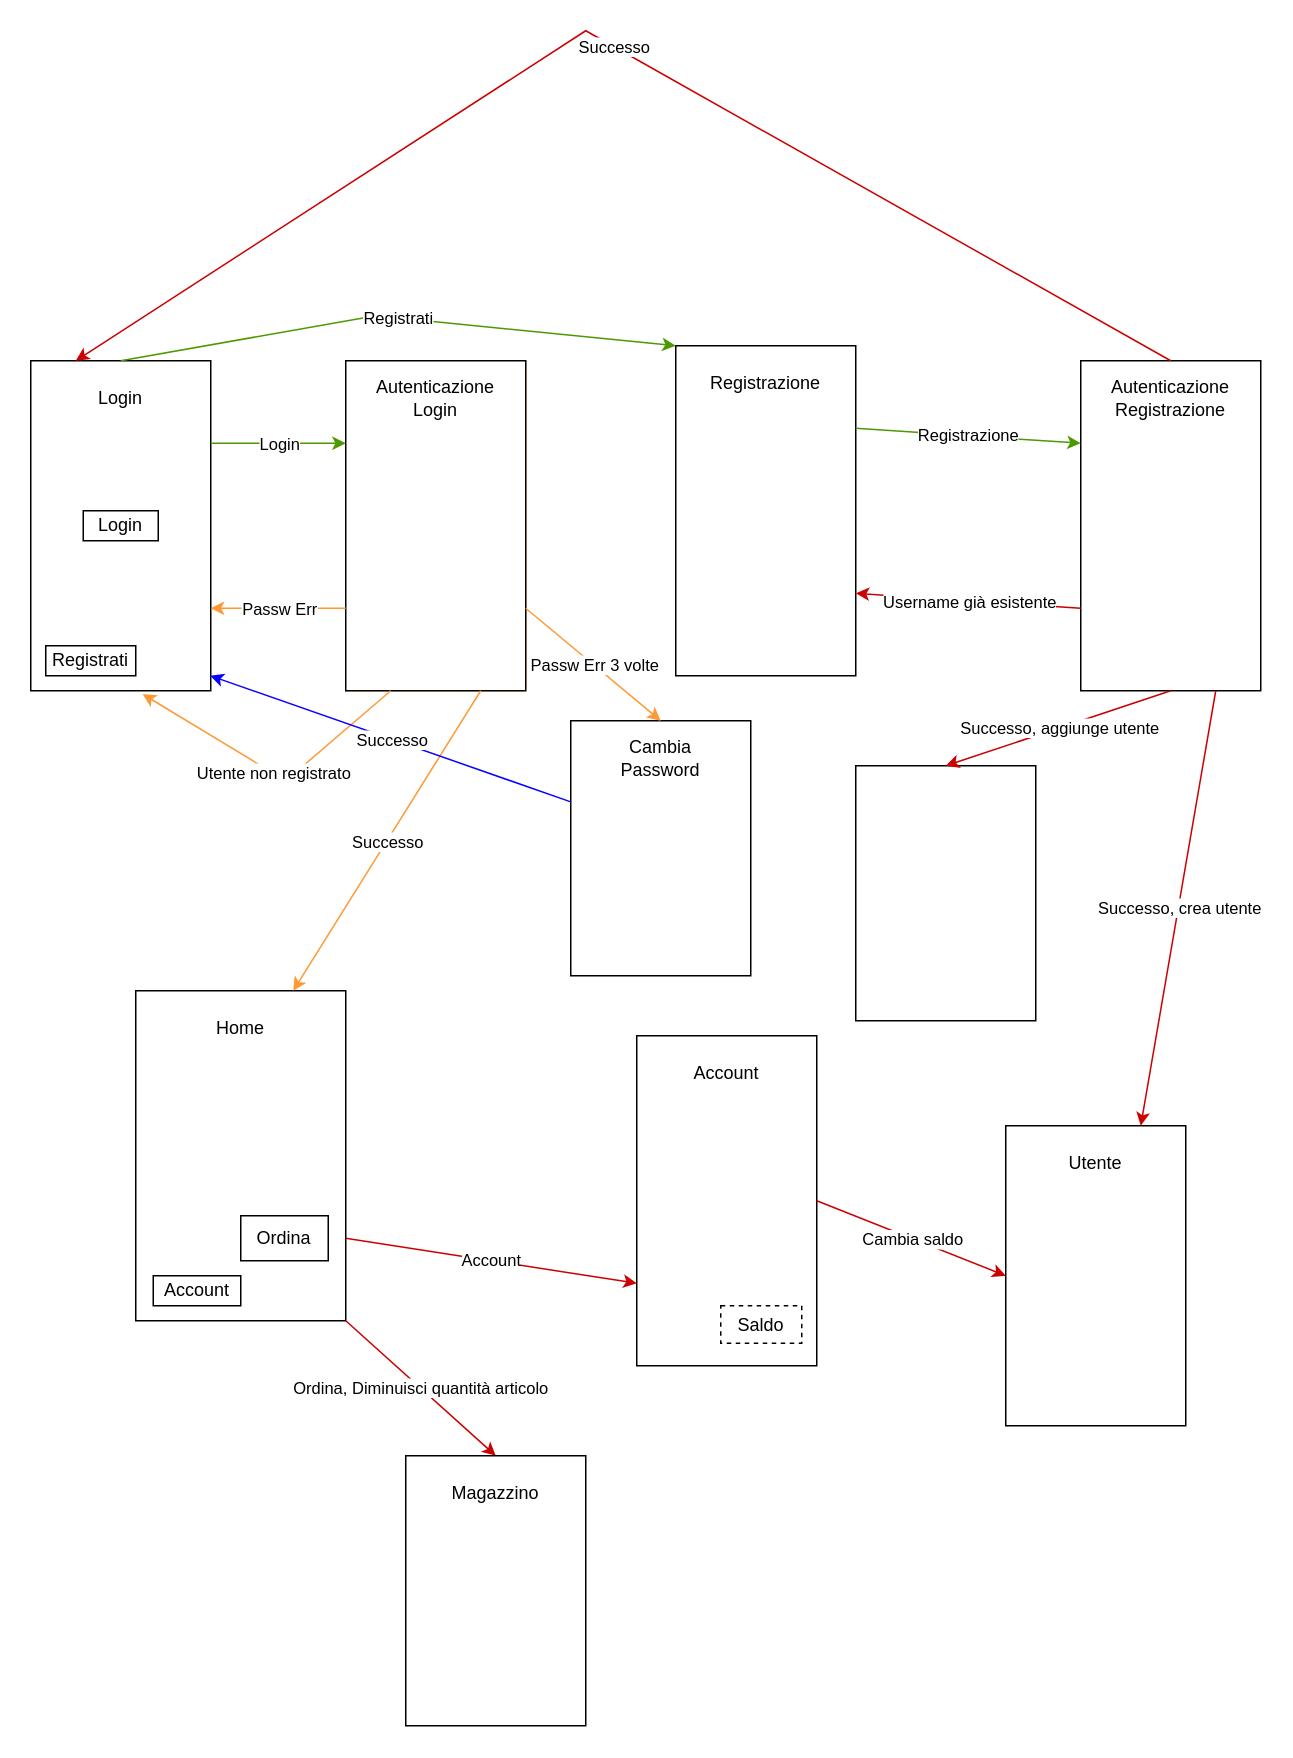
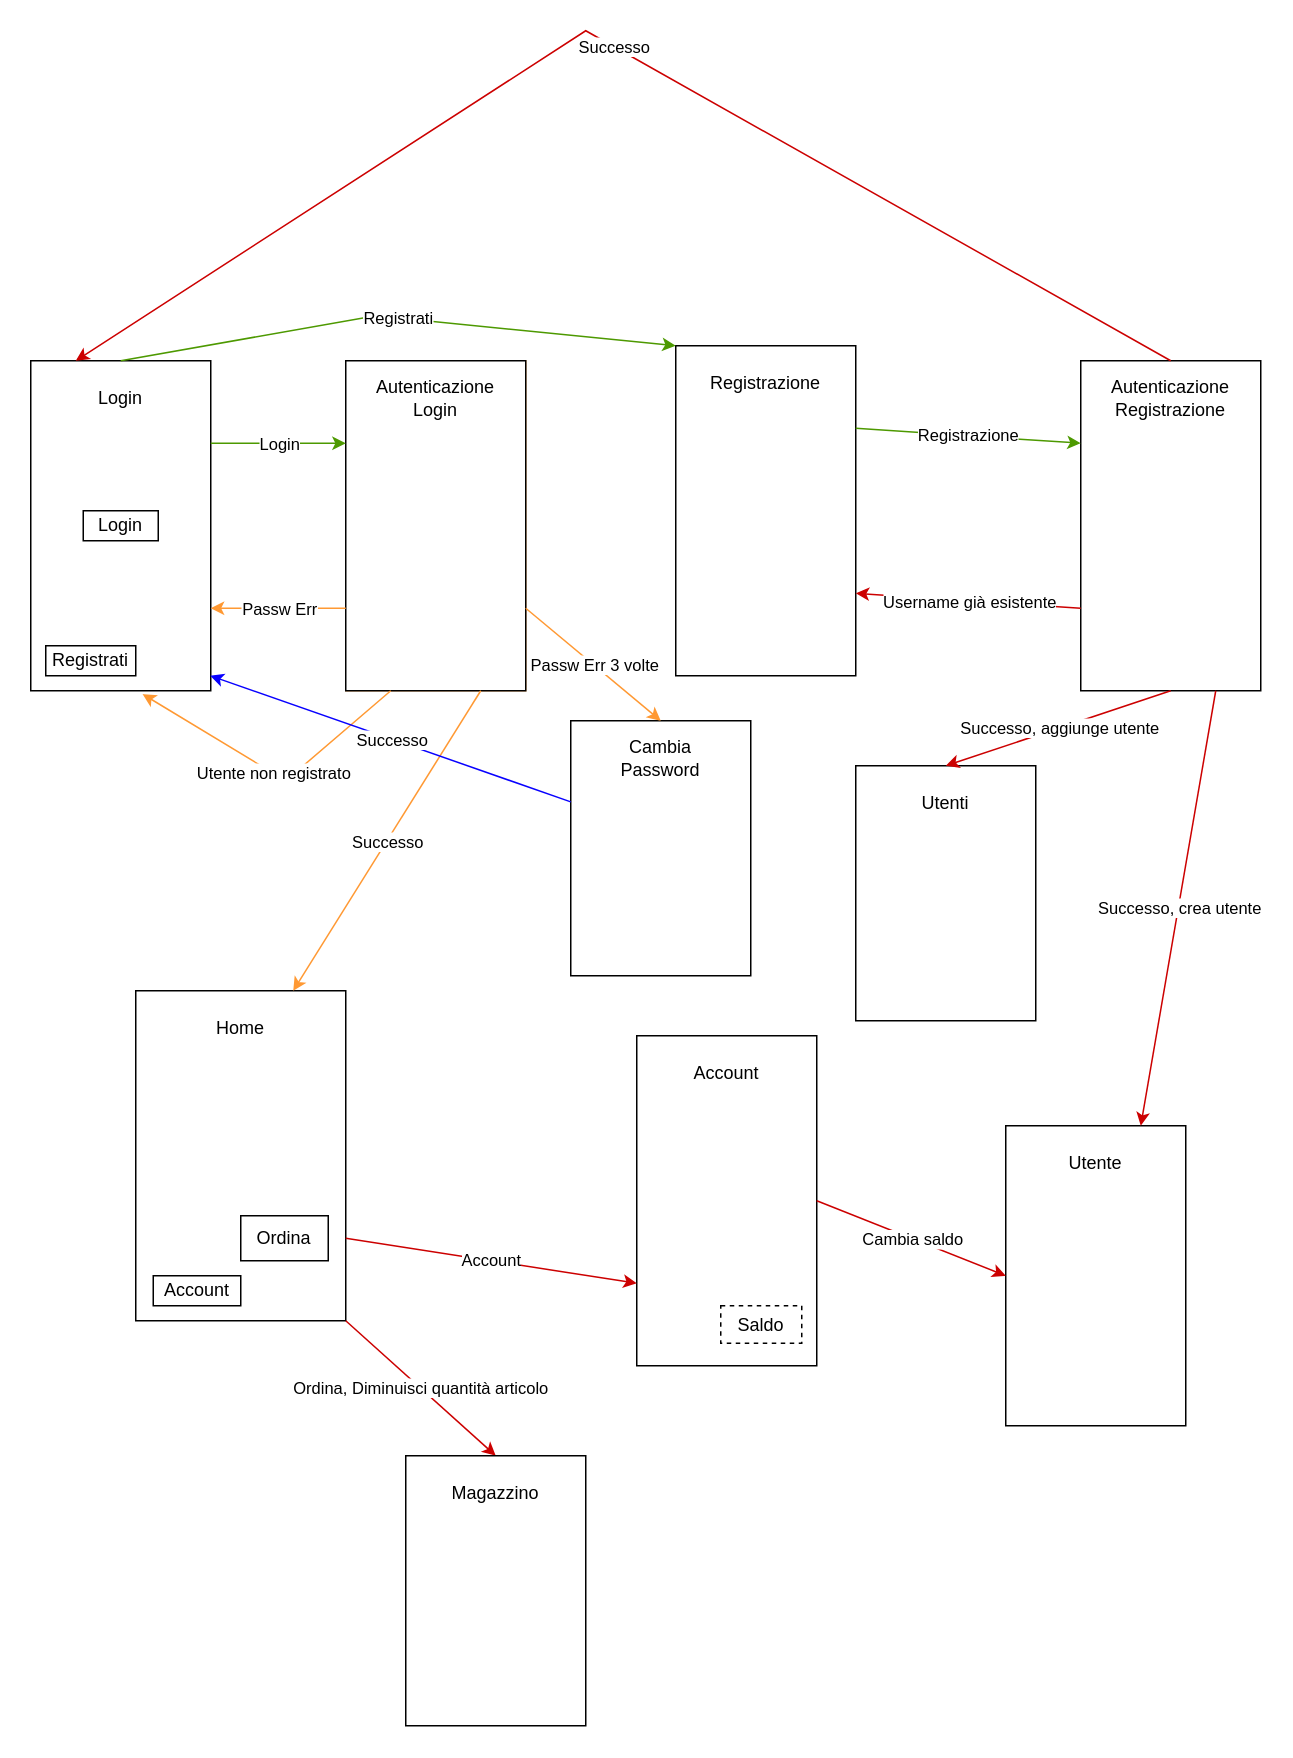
node "Utenti": added
